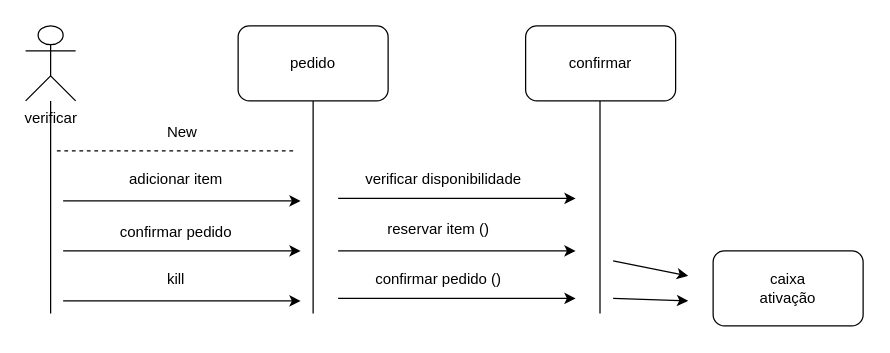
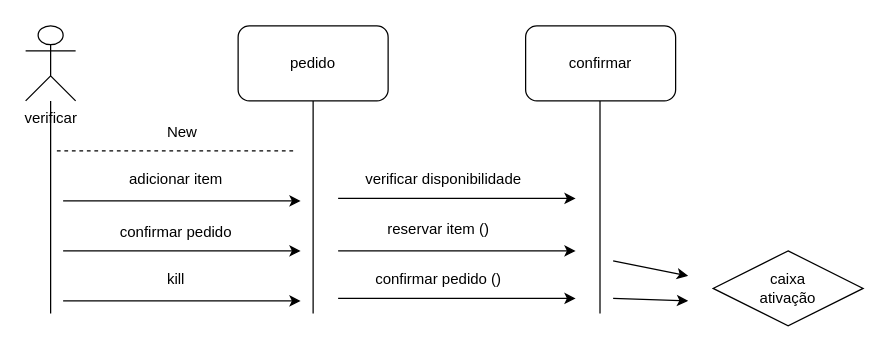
node "caixa ativação": shape rounded rectangle -> diamond
